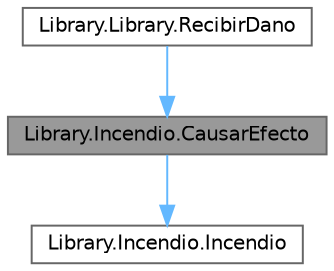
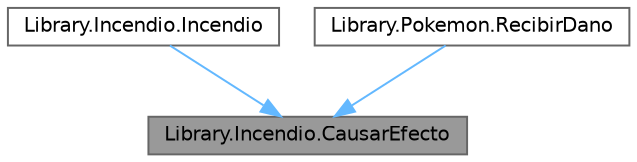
node "Library.Library.RecibirDano": label "Library.Library.RecibirDano" -> "Library.Pokemon.RecibirDano"
edge "Library.Incendio.CausarEfecto" -> "Library.Incendio.Incendio": reversed
